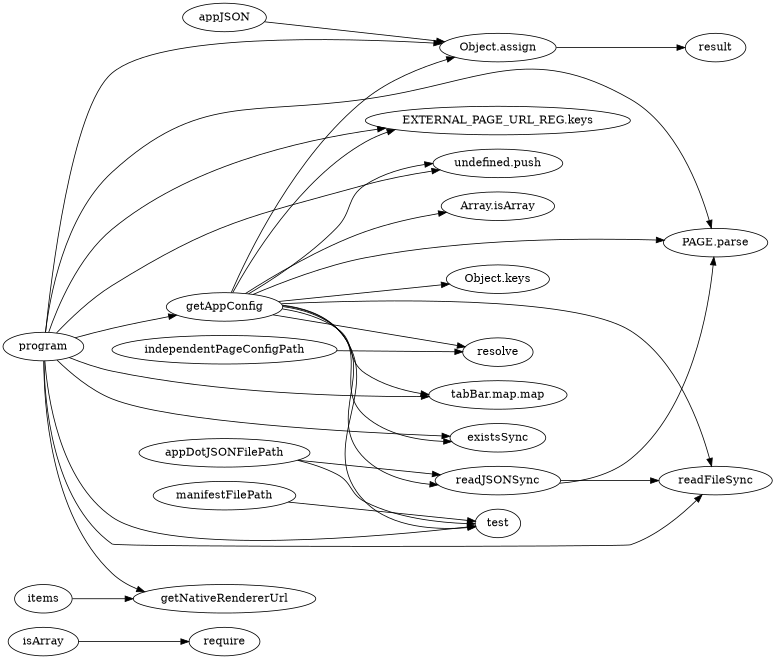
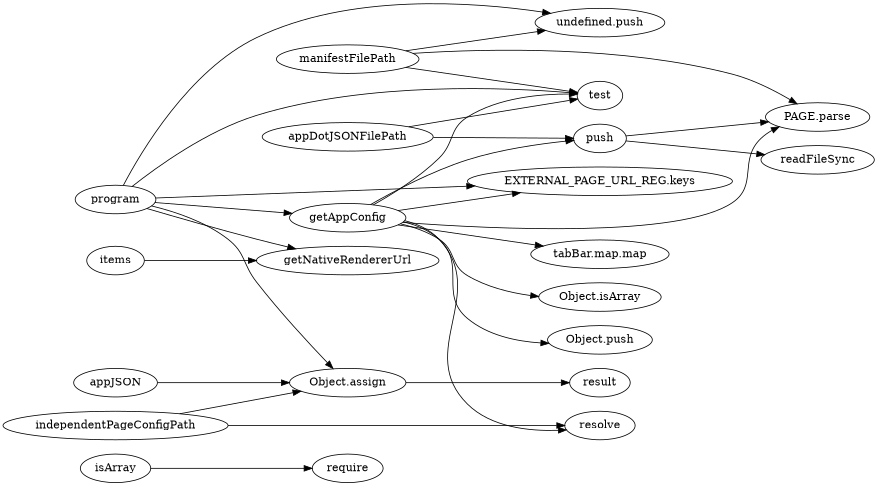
edge "program" -> "PAGE.parse": now "manifestFilePath" -> "PAGE.parse"
edge "getAppConfig" -> "Object.assign": now "independentPageConfigPath" -> "Object.assign"
node "Array.isArray": label "Array.isArray" -> "Object.isArray"
edge "getAppConfig" -> "undefined.push": now "manifestFilePath" -> "undefined.push"
node "Object.keys": label "Object.keys" -> "Object.push"
edge "getAppConfig" -> "readFileSync": removed
edge "program" -> "tabBar.map.map": removed
node "existsSync": removed
node "readJSONSync": label "readJSONSync" -> "push"
edge "program" -> "readFileSync": removed
